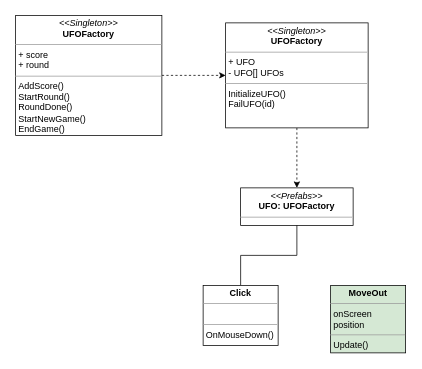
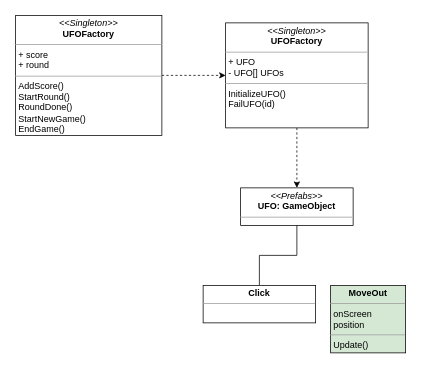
node "<<Prefabs>> UFO: UFOFactory": label "<<Prefabs>> UFO: UFOFactory" -> "<<Prefabs>> UFO: GameObject"
node "Click OnMouseDown()": size 75x60 -> 113x38
